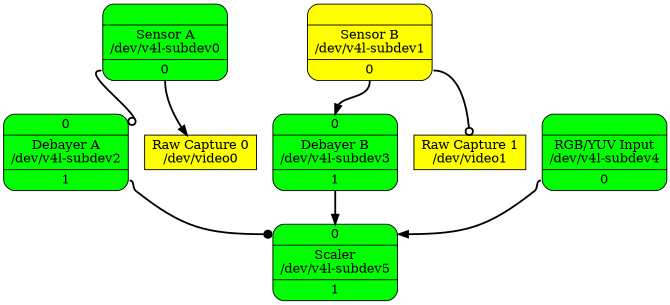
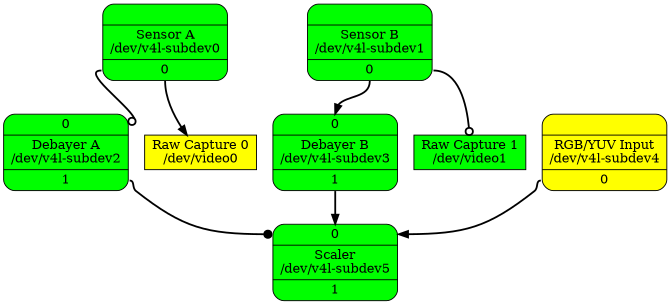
node "Sensor B": fillcolor yellow -> green
node "Raw Capture 1 /dev/video1": fillcolor yellow -> green
node "RGB/YUV Input": fillcolor green -> yellow
